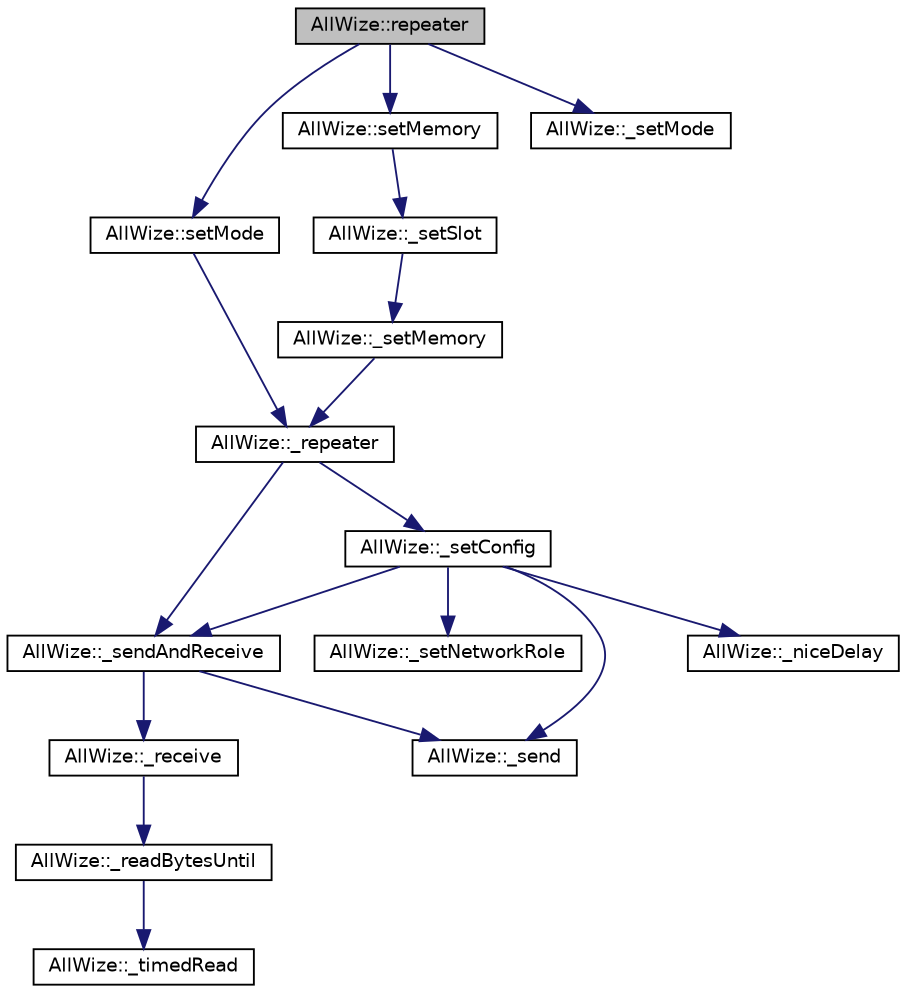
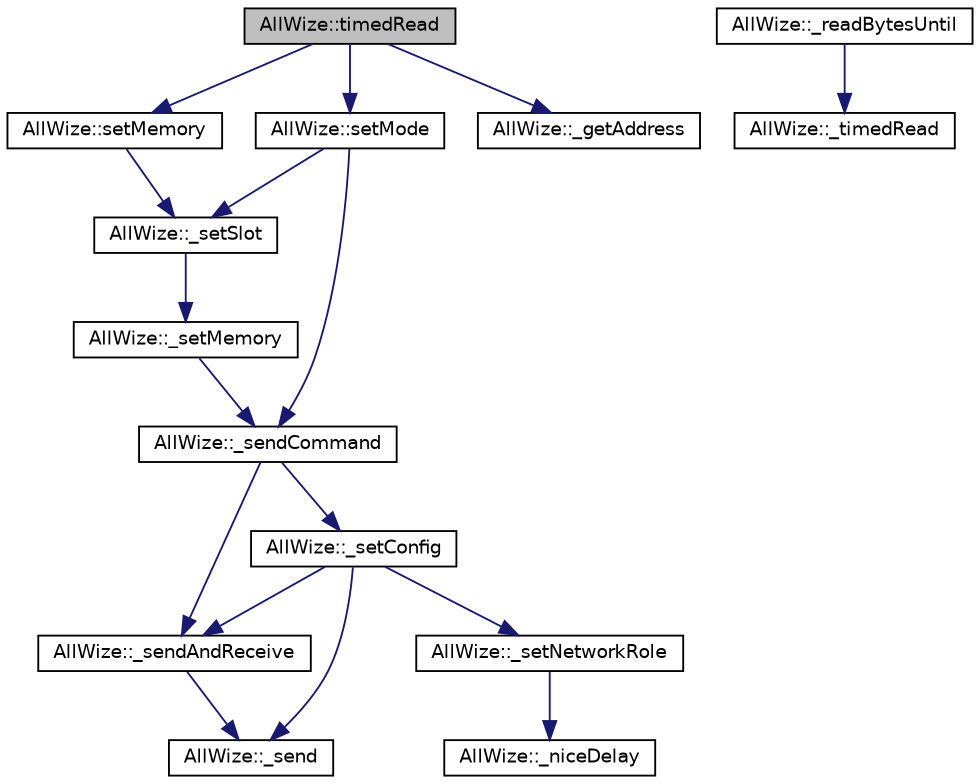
node "AllWize::repeater": label "AllWize::repeater" -> "AllWize::timedRead"
node "AllWize::_setMode": label "AllWize::_setMode" -> "AllWize::_getAddress"
edge "AllWize::setMode" -> "AllWize::_setSlot": added
node "AllWize::_repeater": label "AllWize::_repeater" -> "AllWize::_sendCommand"
edge "AllWize::_setConfig" -> "AllWize::_niceDelay": now "AllWize::_setNetworkRole" -> "AllWize::_niceDelay"
node "AllWize::_receive": removed
